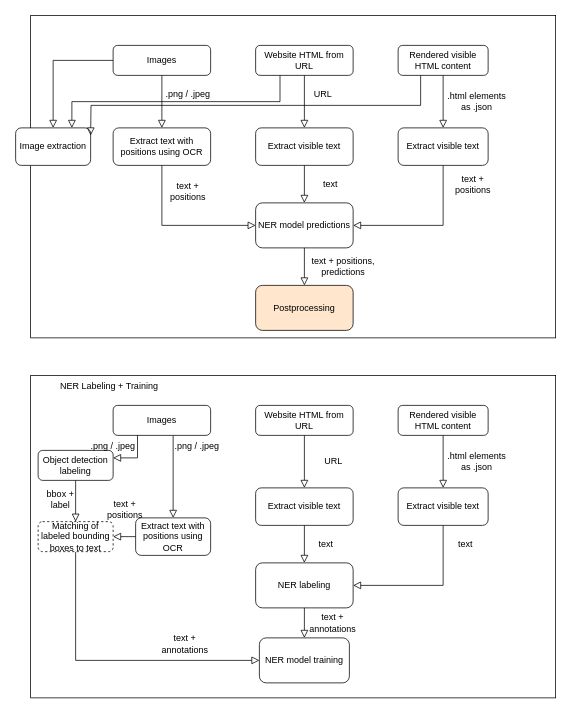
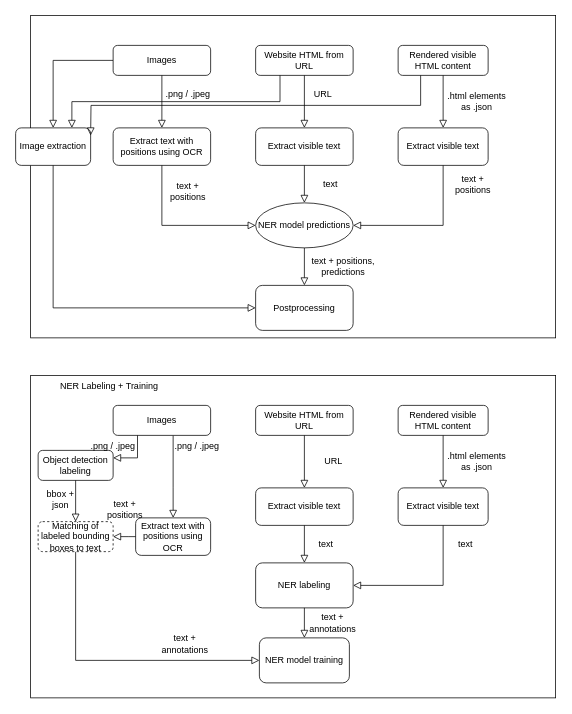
node "NER model predictions": shape rounded rectangle -> ellipse
edge "Image extraction" -> "Postprocessing": added
node "Postprocessing": fillcolor #ffe6cc -> #ffffff
node "bbox + label": label "bbox + label" -> "bbox + json"
